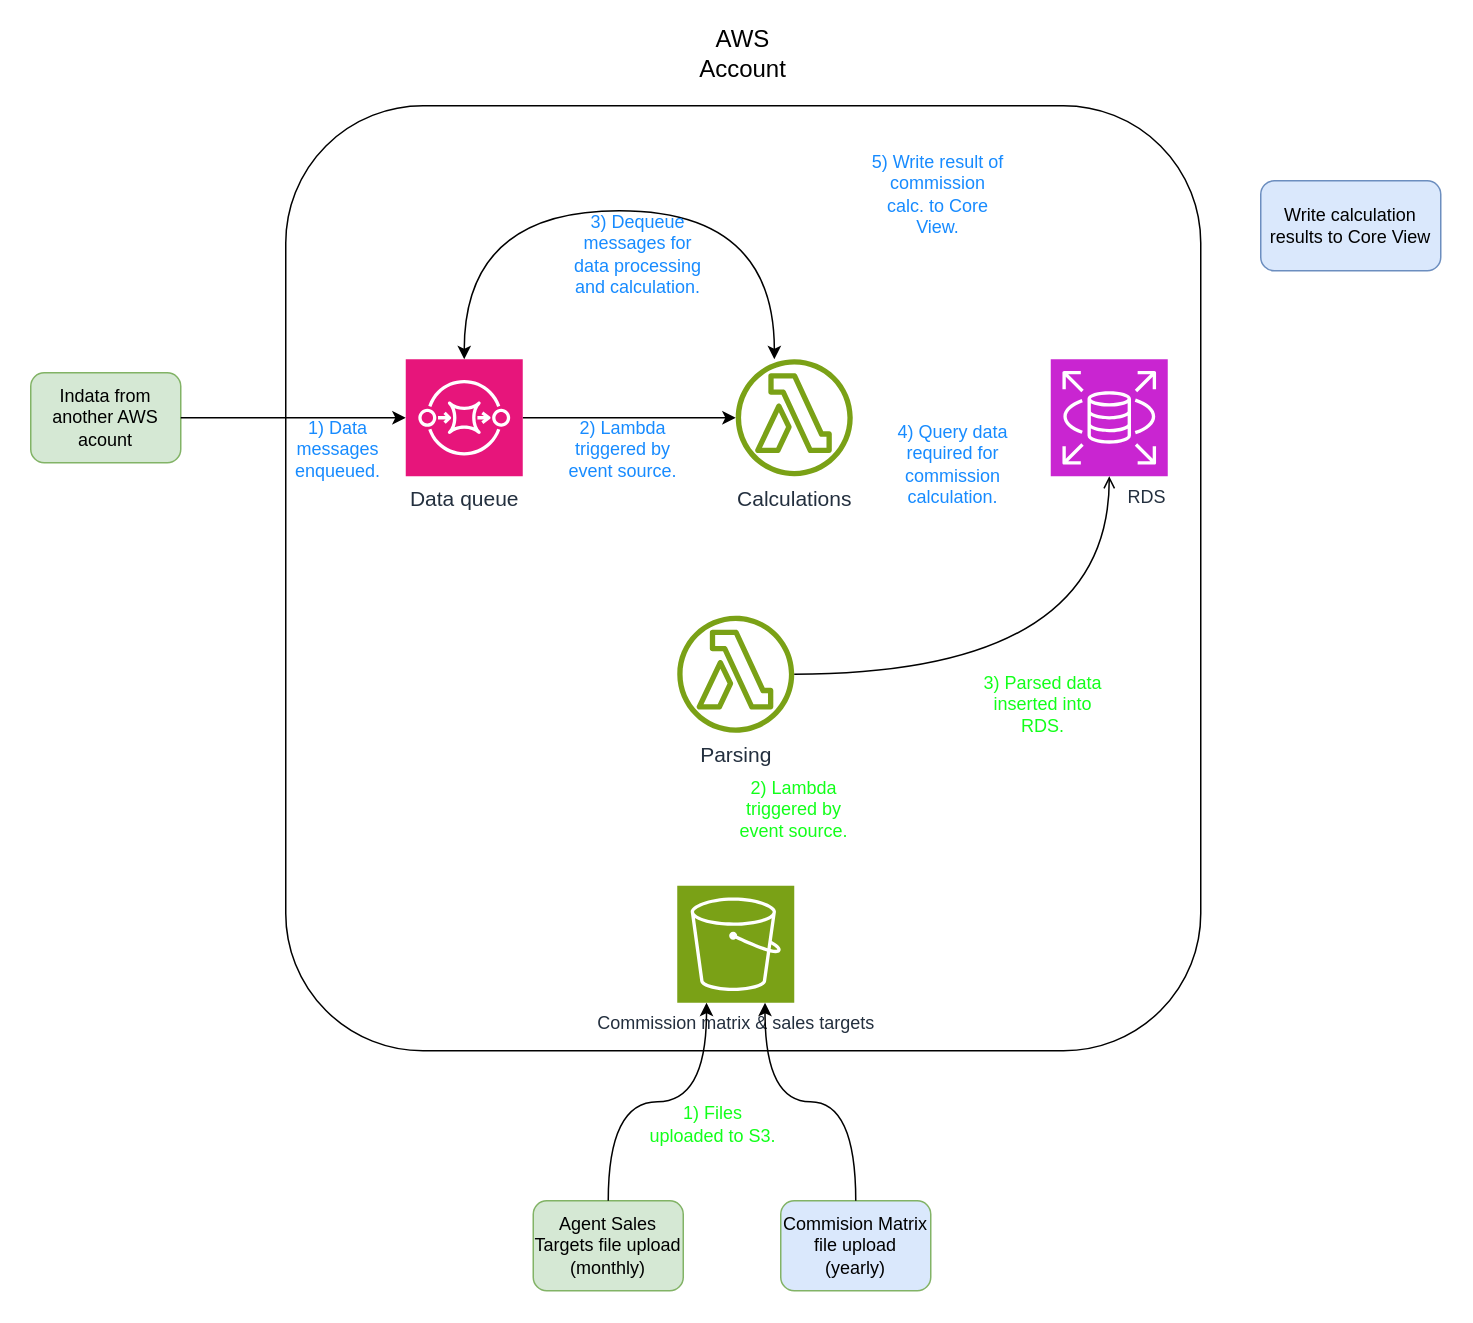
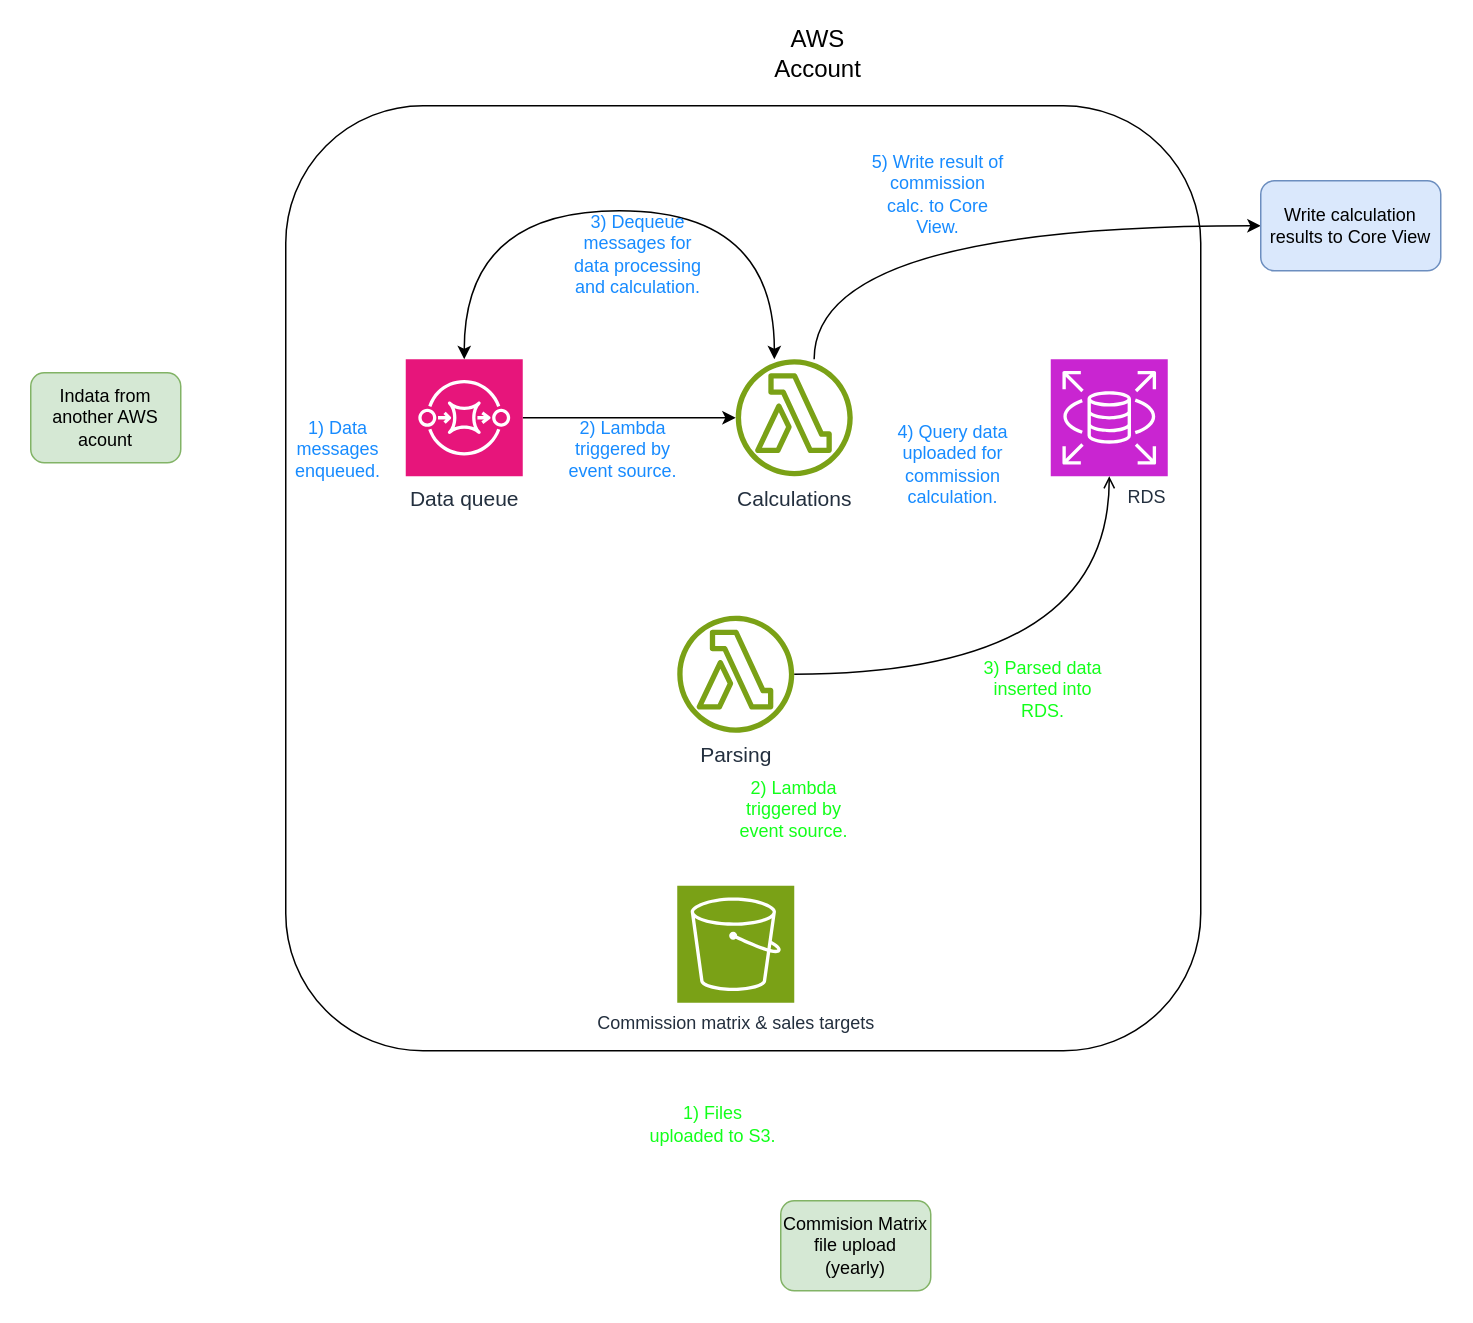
node "AWS Account": moved (743, 53) -> (818, 53)
edge "Calculations" -> "Write calculation results to Core View": added
edge "Indata from another AWS acount" -> "Data queue": removed
node "4) Query data required for commission calculation.": label "4) Query data required for commission calculation." -> "4) Query data uploaded for commission calculation."
node "3) Parsed data inserted into RDS.": moved (1043, 704) -> (1043, 689)
edge "Agent Sales Targets file upload (monthly)" -> "Commission matrix & sales targets": removed
edge "Commision Matrix file upload (yearly)" -> "Commission matrix & sales targets": removed
node "Agent Sales Targets file upload (monthly)": removed
node "Commision Matrix file upload (yearly)": fillcolor #dae8fc -> #d5e8d4
